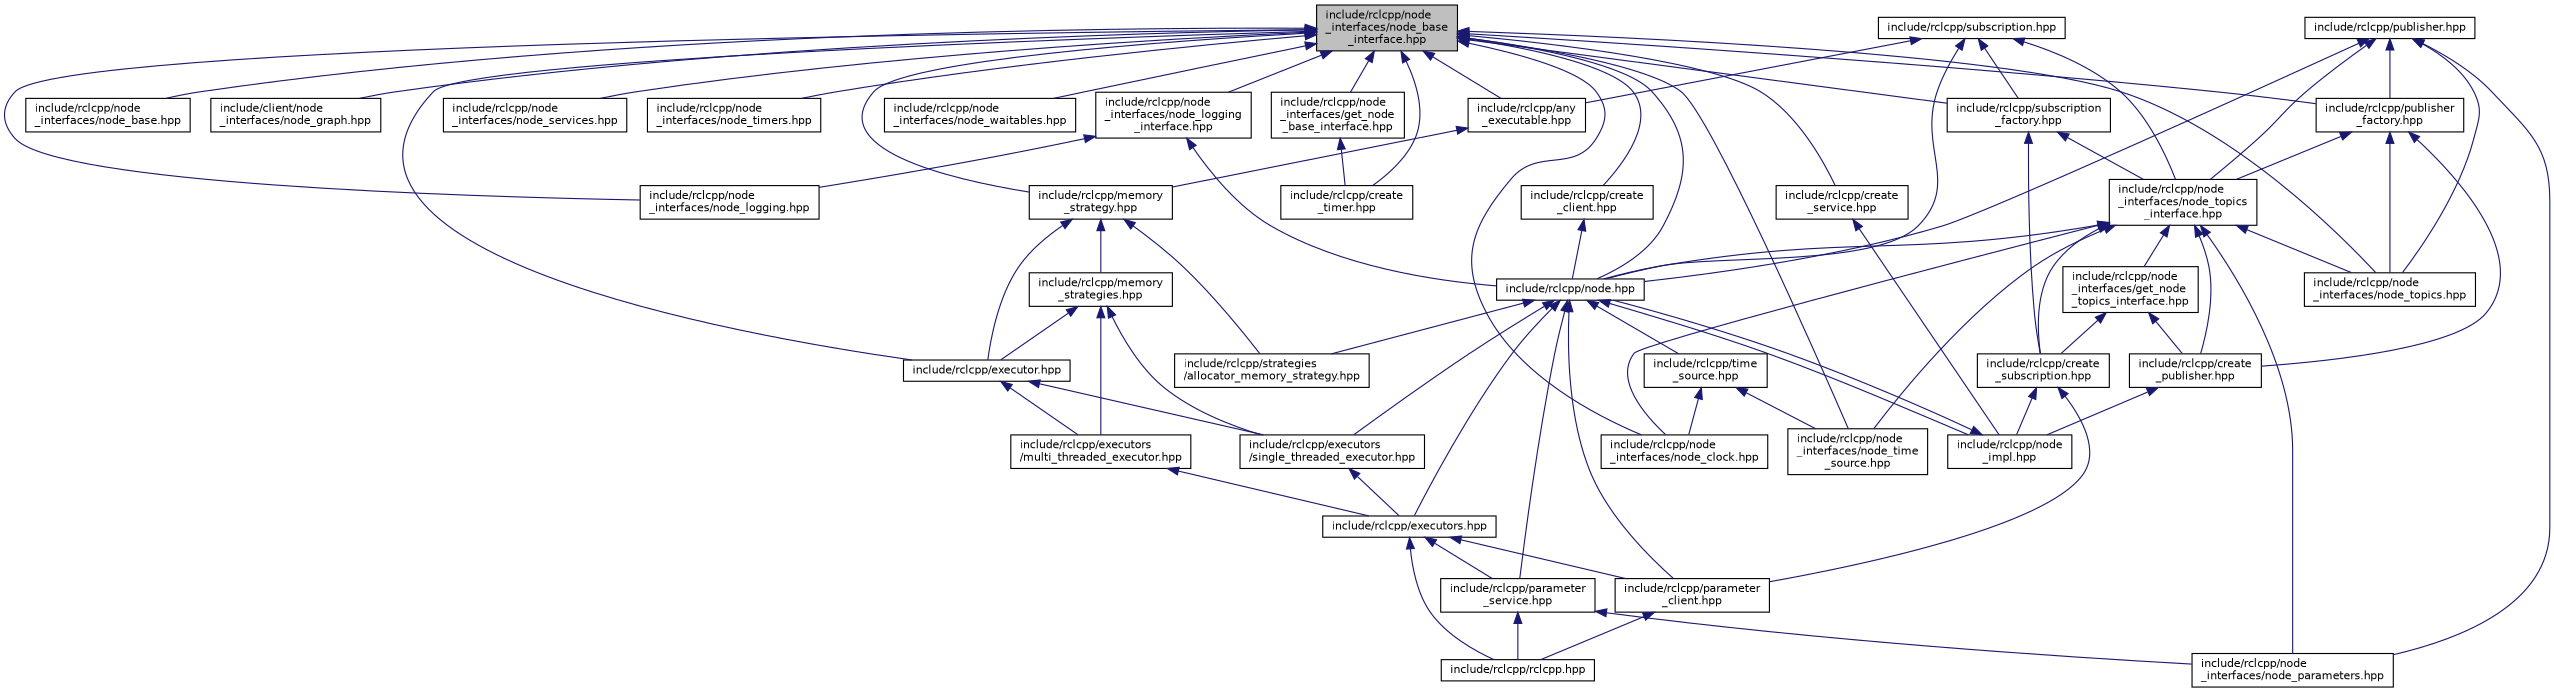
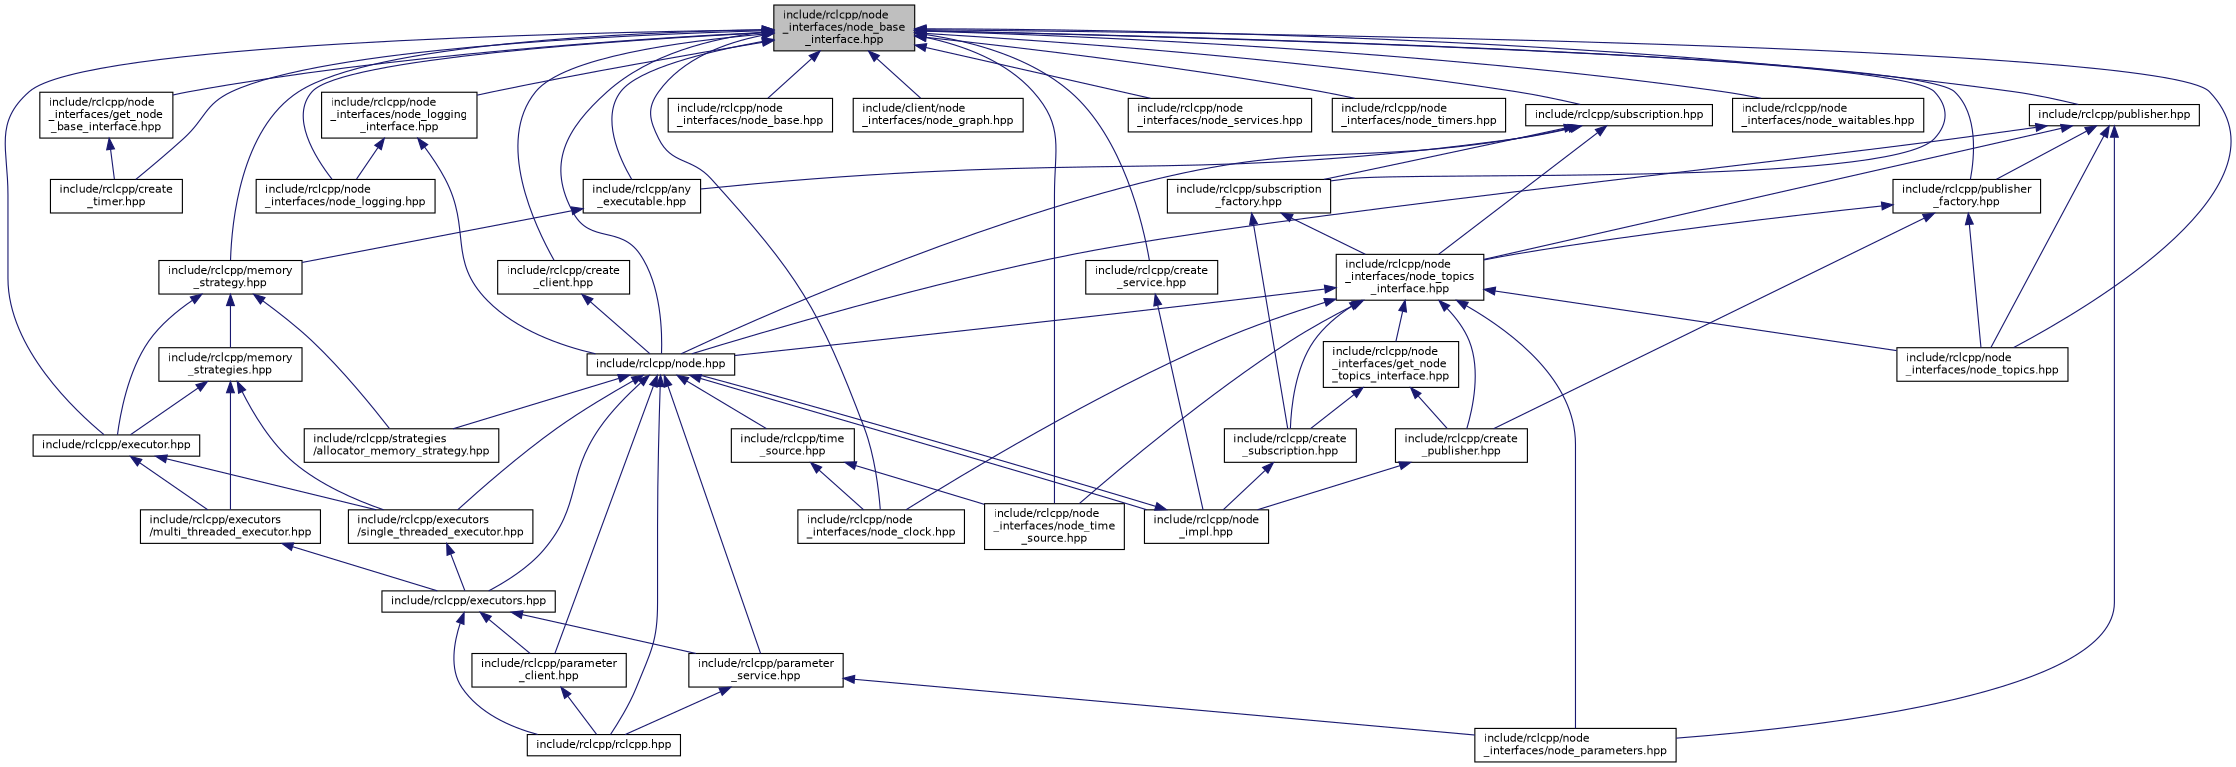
edge "include/rclcpp/publisher.hpp" -> "include/rclcpp/node _interfaces/node_base _interface.hpp": added
edge "include/rclcpp/subscription.hpp" -> "include/rclcpp/node _interfaces/node_base _interface.hpp": added
edge "include/rclcpp/parameter _client.hpp" -> "include/rclcpp/create _subscription.hpp": removed
edge "include/rclcpp/rclcpp.hpp" -> "include/rclcpp/node.hpp": added
